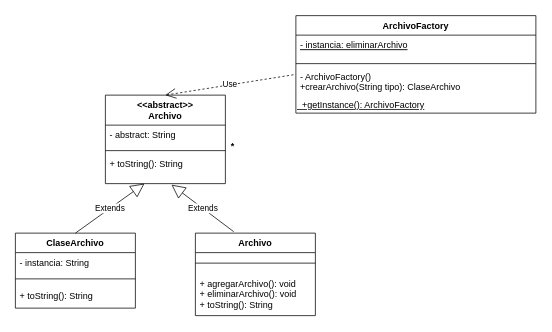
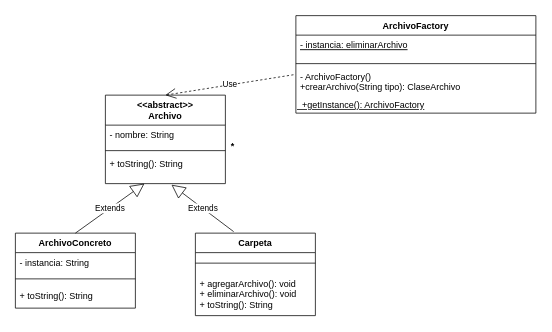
node "- abstract: String": label "- abstract: String" -> "- nombre: String"
node "ClaseArchivo": label "ClaseArchivo" -> "ArchivoConcreto"
node "Archivo": label "Archivo" -> "Carpeta"
